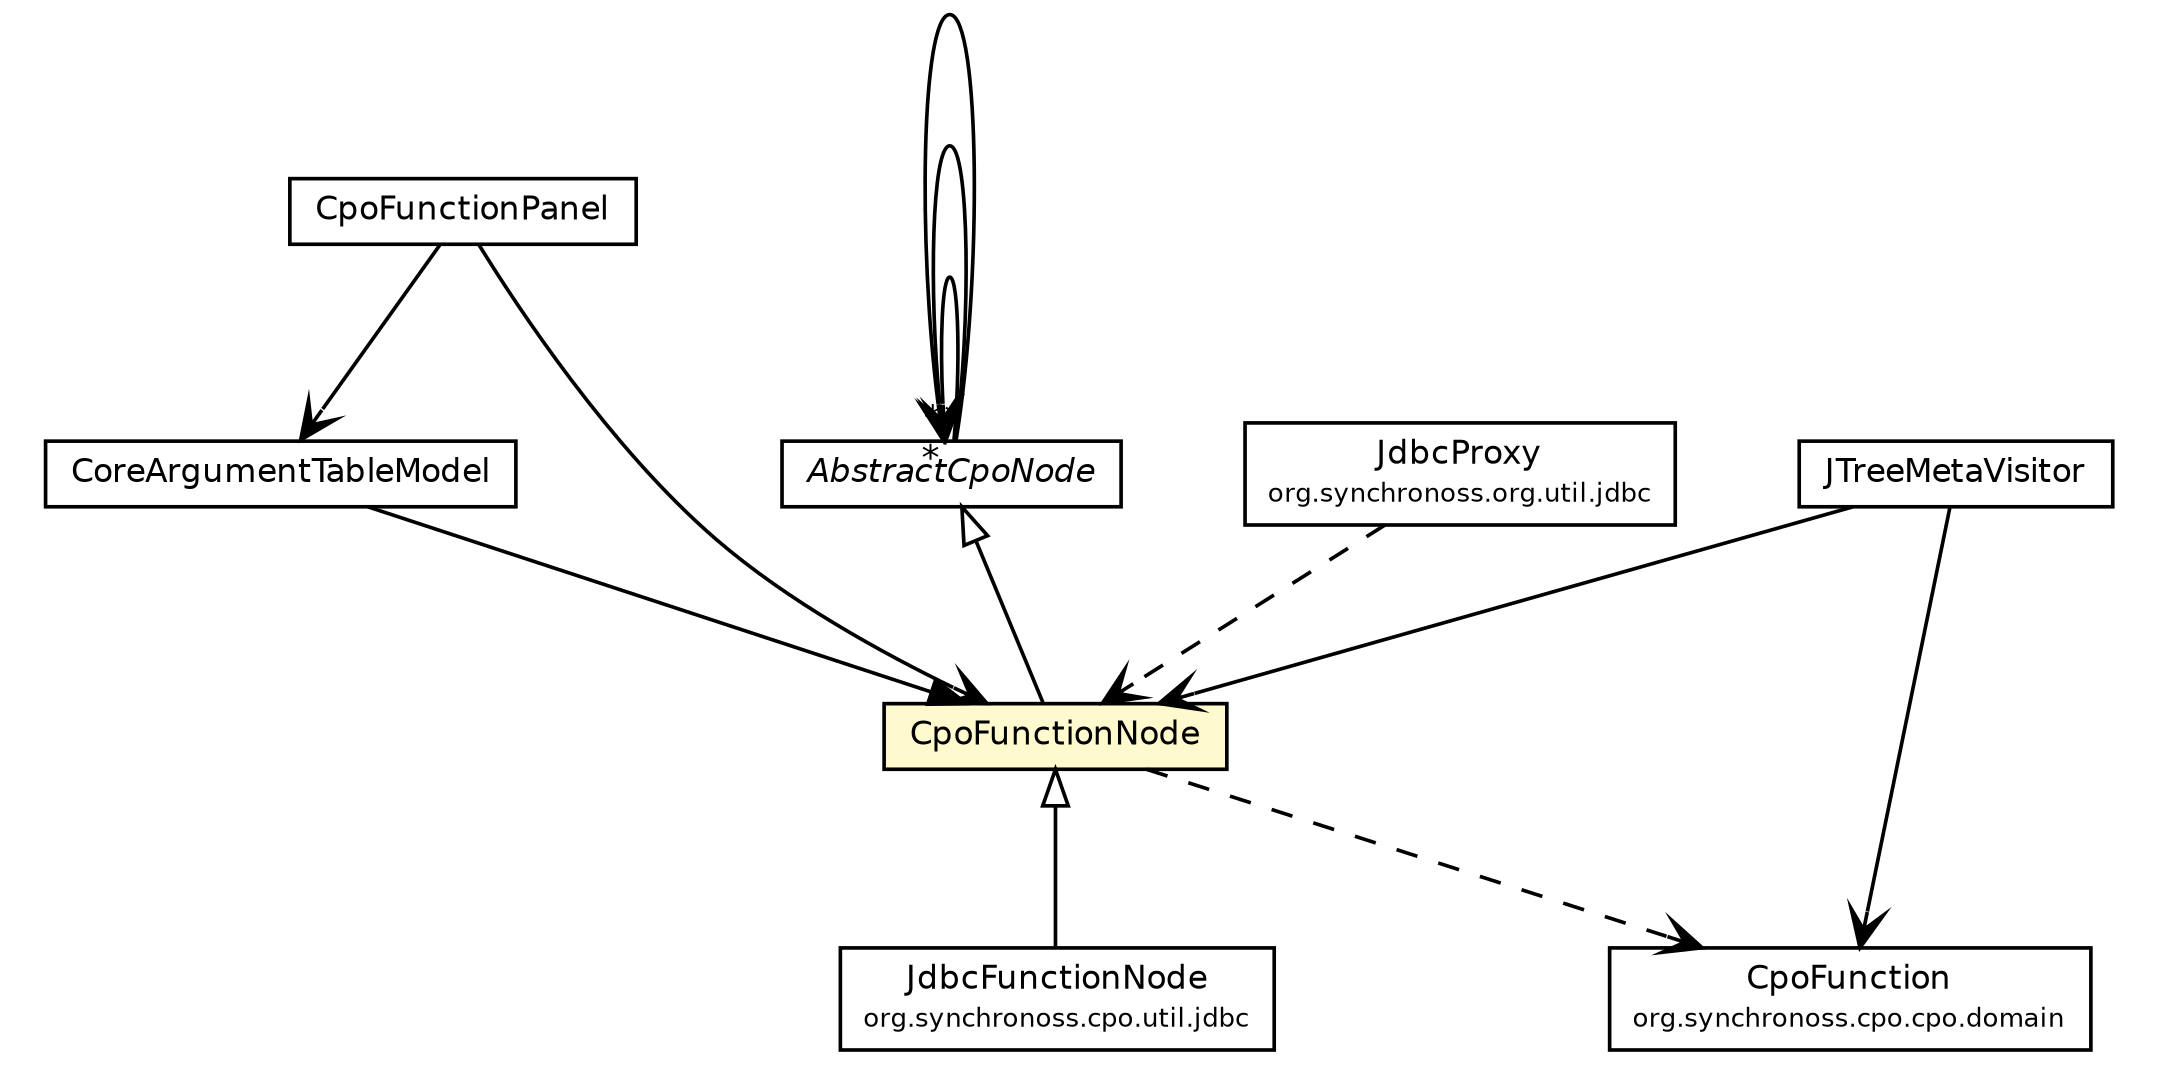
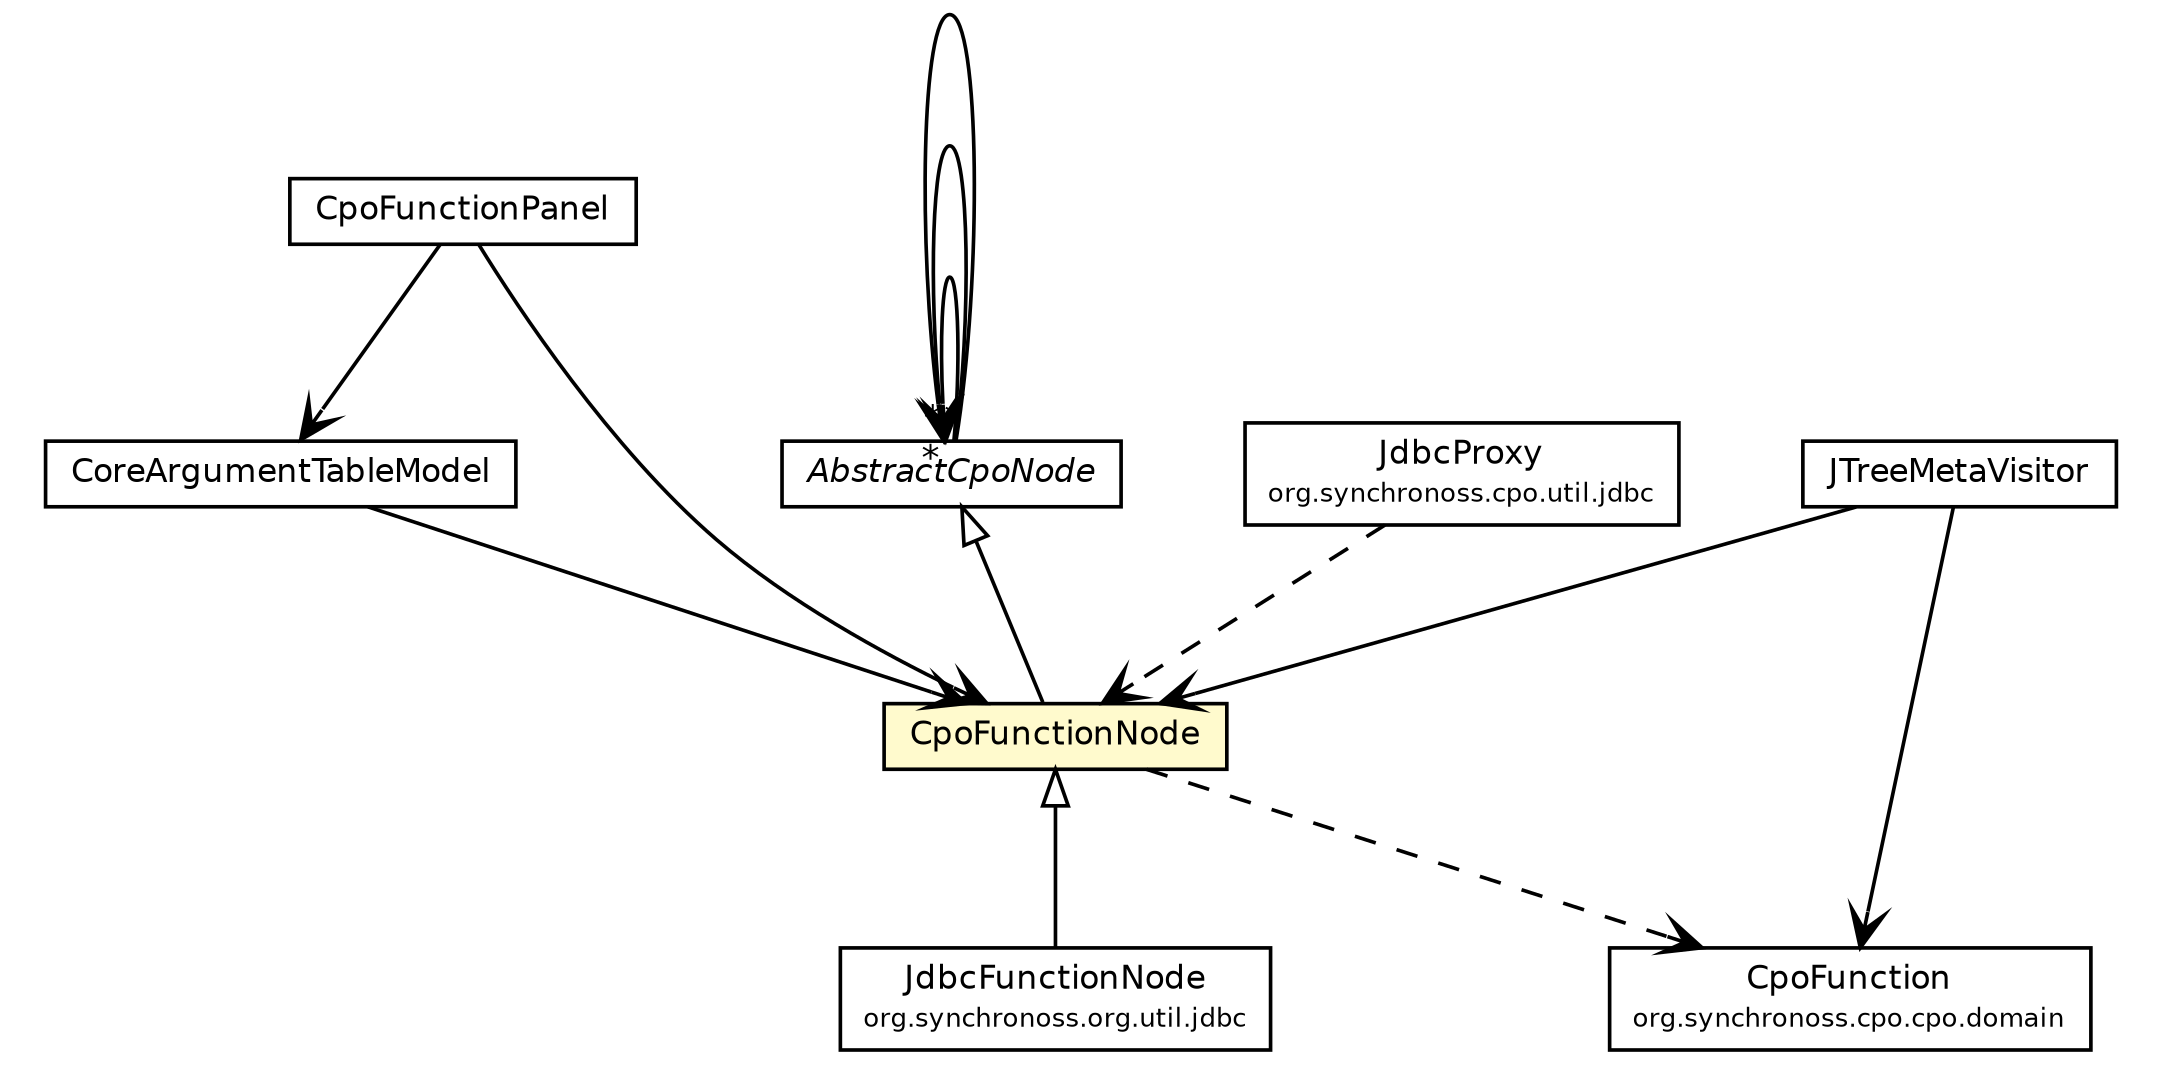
node "JdbcProxy": text "org.synchronoss.org.util.jdbc" -> "org.synchronoss.cpo.util.jdbc"
edge "CoreArgumentTableModel" -> "CpoFunctionNode": arrowhead normal -> open
node "JdbcFunctionNode": text "org.synchronoss.cpo.util.jdbc" -> "org.synchronoss.org.util.jdbc"
